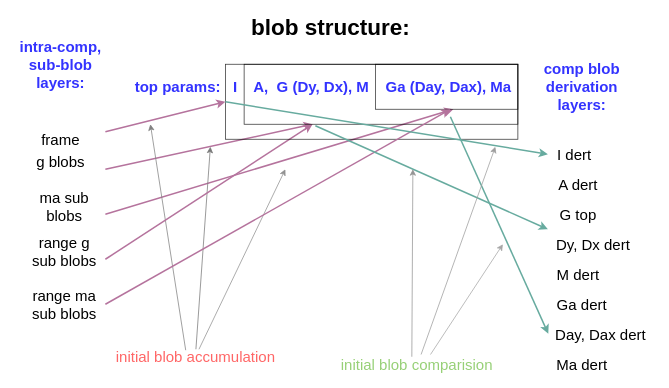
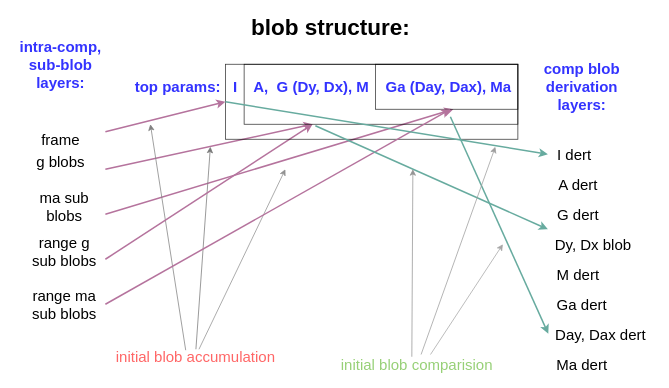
node "G top": label "G top" -> "G dert"
node "Dy, Dx dert": label "Dy, Dx dert" -> "Dy, Dx blob"
